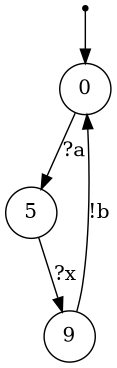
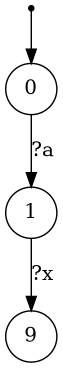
node "5": label "5" -> "1"
edge "9" -> "0": removed, label "!b"
